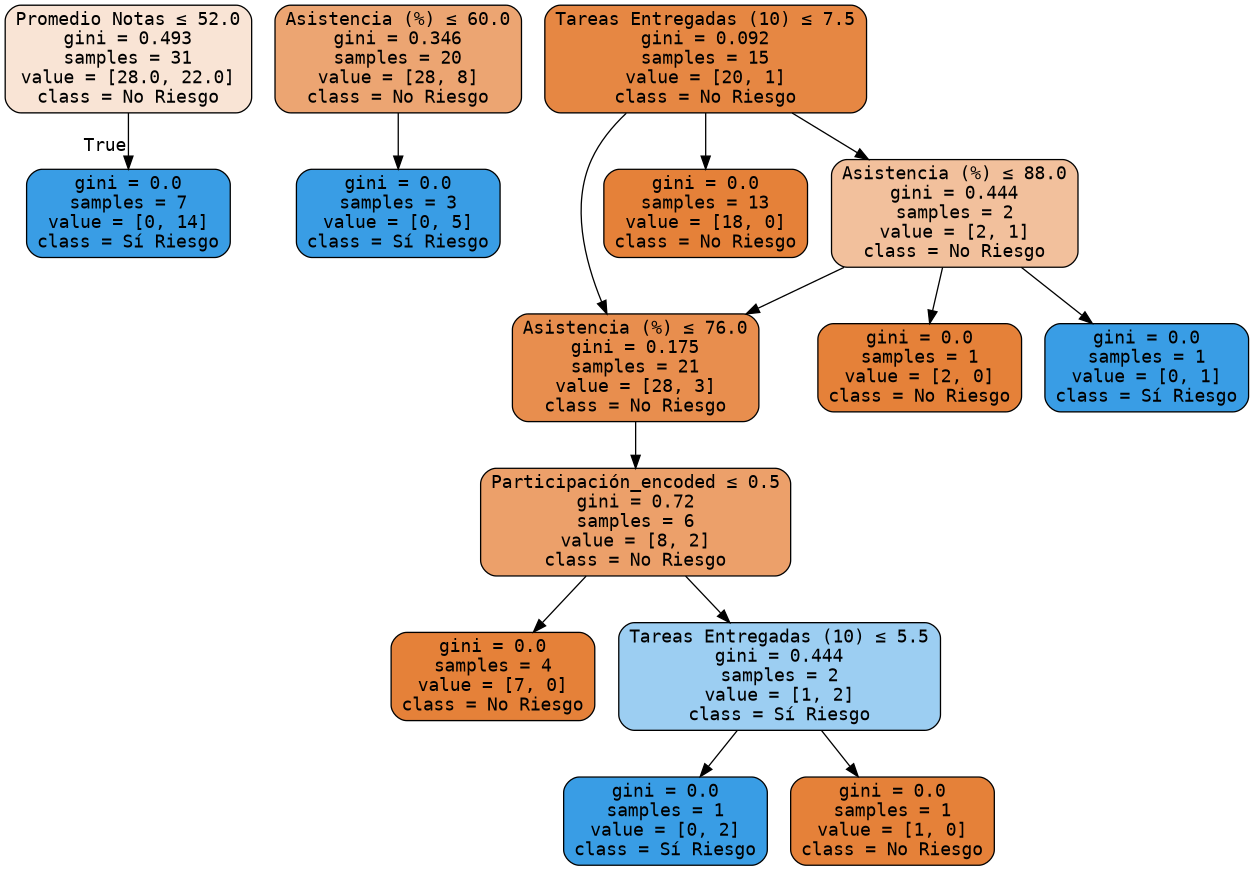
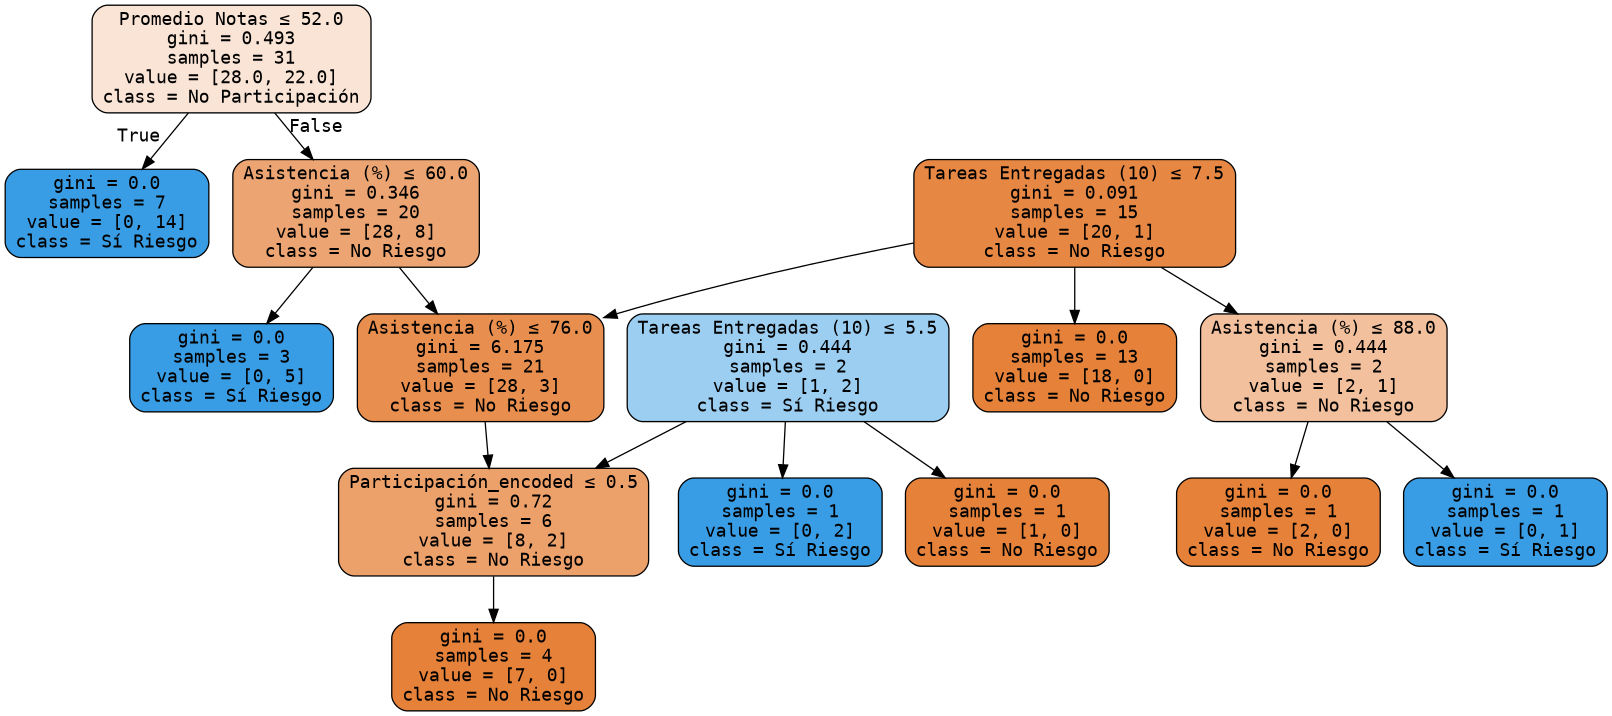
node "Tareas Entregadas (10) ≤ 7.5": text "gini = 0.092" -> "gini = 0.091"
node "Promedio Notas ≤ 52.0": text "class = No Riesgo" -> "class = No Participación"
edge "Promedio Notas ≤ 52.0" -> "Asistencia (%) ≤ 60.0": added
edge "Asistencia (%) ≤ 88.0" -> "Asistencia (%) ≤ 76.0": now "Asistencia (%) ≤ 60.0" -> "Asistencia (%) ≤ 76.0"
node "Asistencia (%) ≤ 76.0": text "gini = 0.175" -> "gini = 6.175"
edge "Participación_encoded ≤ 0.5" -> "Tareas Entregadas (10) ≤ 5.5": reversed
